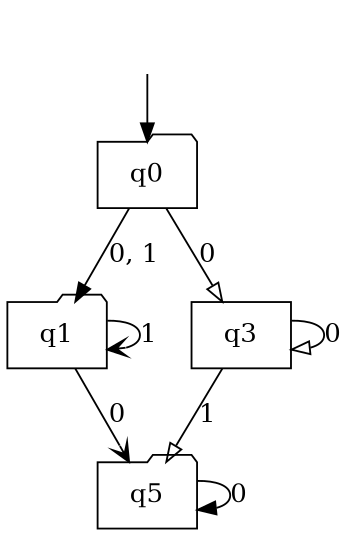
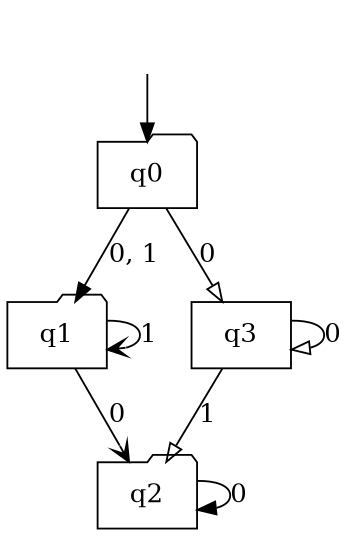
node "q5": label "q5" -> "q2"
